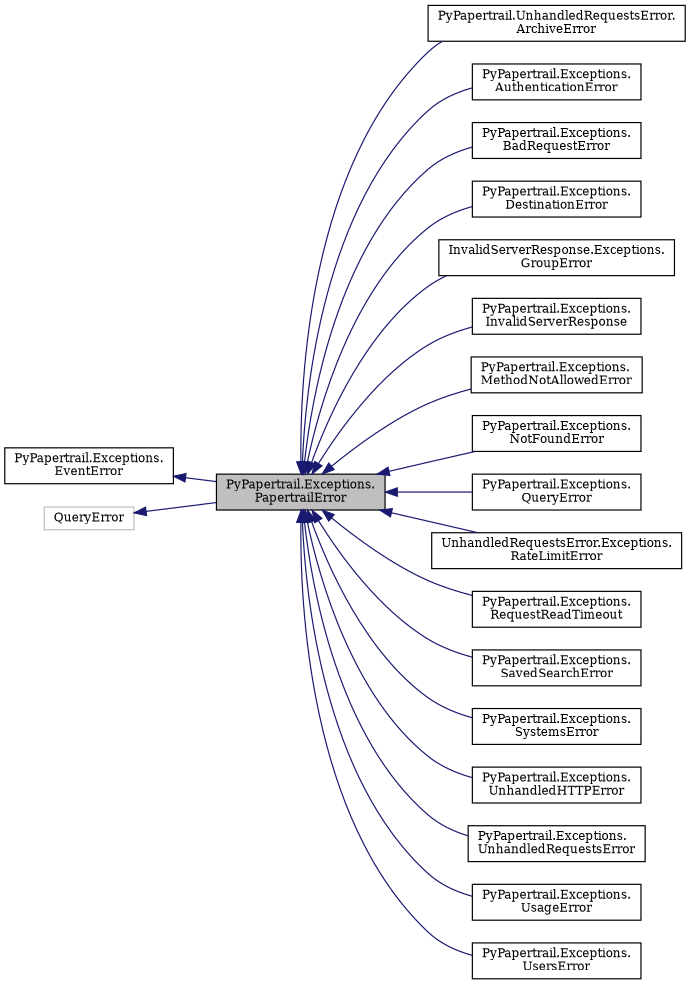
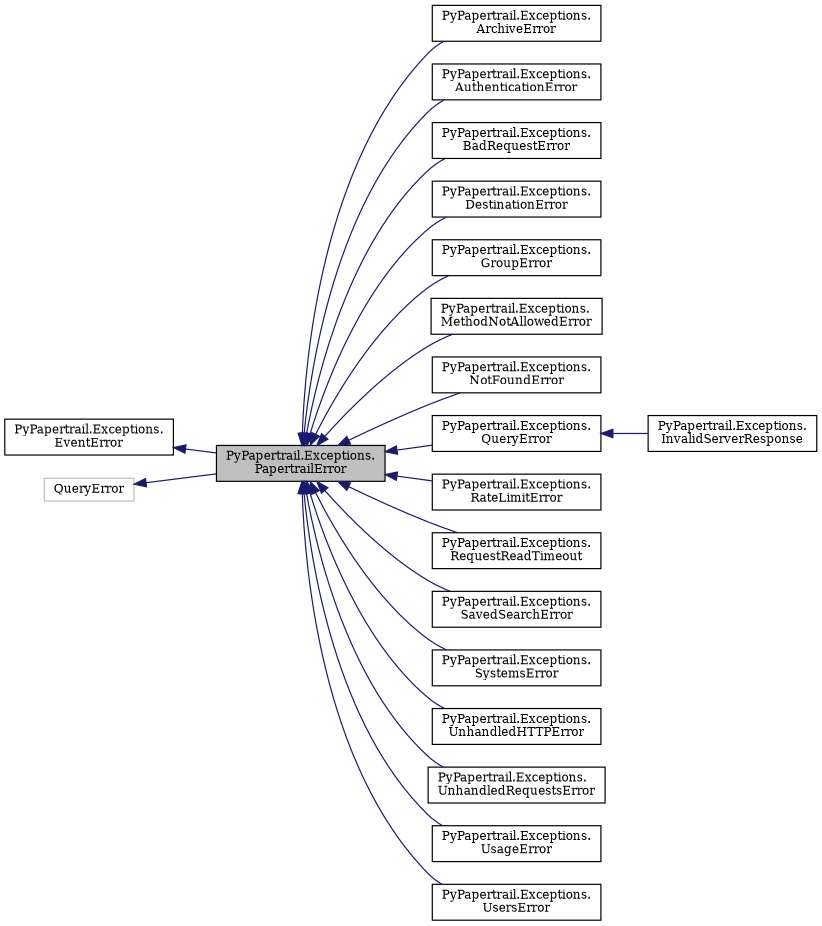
node "PyPapertrail.UnhandledRequestsError. ArchiveError": label "PyPapertrail.UnhandledRequestsError. ArchiveError" -> "PyPapertrail.Exceptions. ArchiveError"
node "InvalidServerResponse.Exceptions. GroupError": label "InvalidServerResponse.Exceptions. GroupError" -> "PyPapertrail.Exceptions. GroupError"
edge "PyPapertrail.Exceptions. InvalidServerResponse" -> "PyPapertrail.Exceptions. PapertrailError": now "PyPapertrail.Exceptions. InvalidServerResponse" -> "PyPapertrail.Exceptions. QueryError"
node "UnhandledRequestsError.Exceptions. RateLimitError": label "UnhandledRequestsError.Exceptions. RateLimitError" -> "PyPapertrail.Exceptions. RateLimitError"
